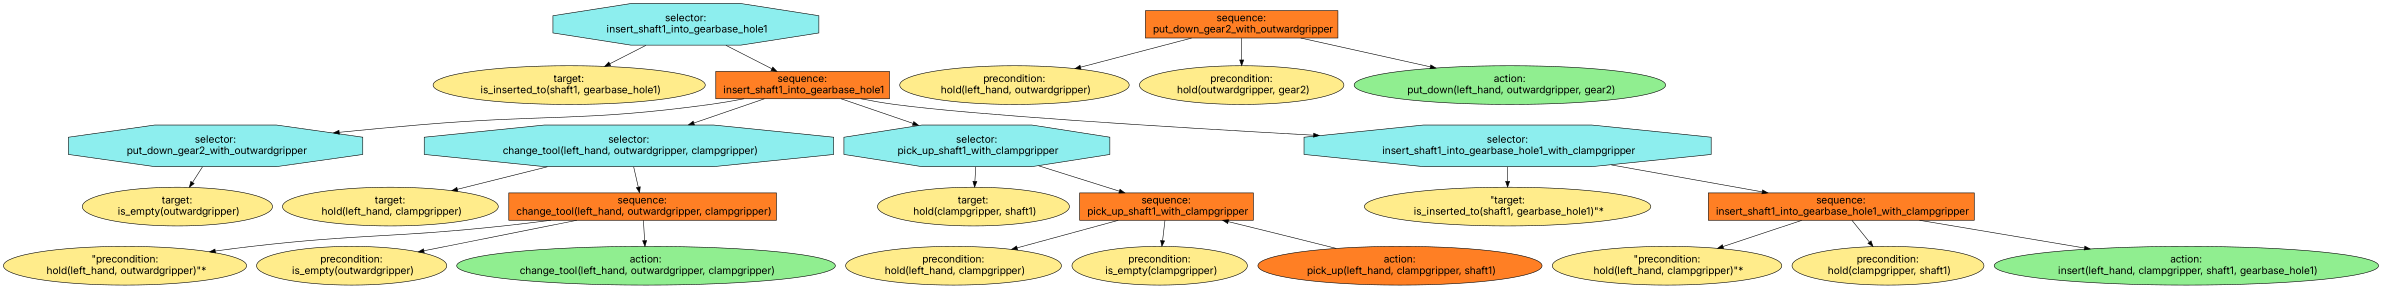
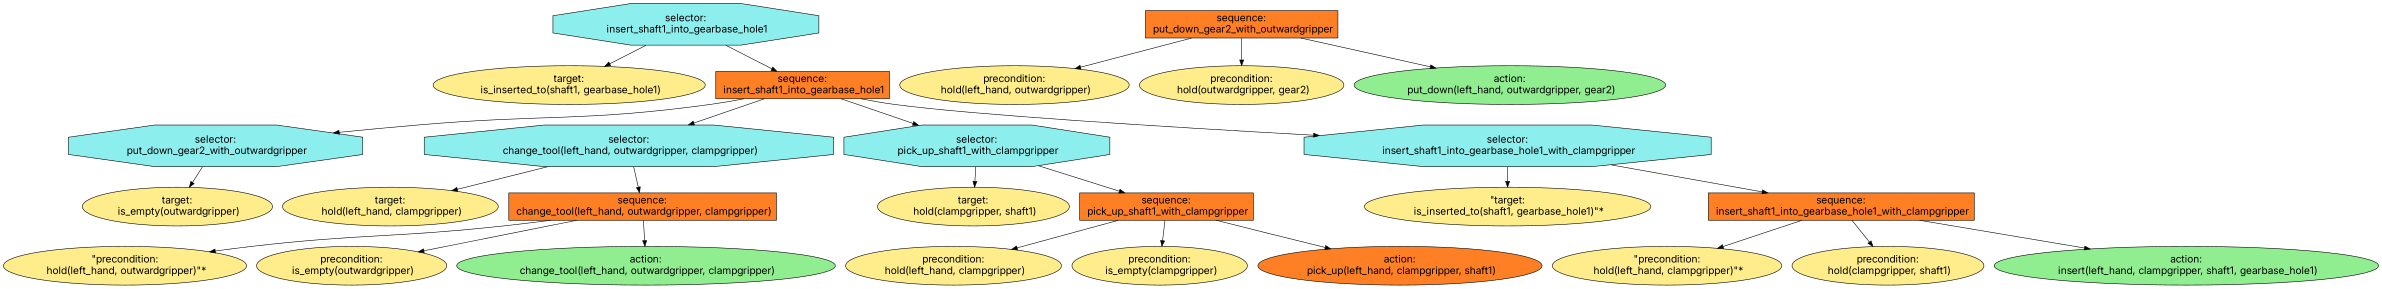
edge "action: pick_up(left_hand, clampgripper, shaft1)" -> "sequence: pick_up_shaft1_with_clampgripper": reversed
